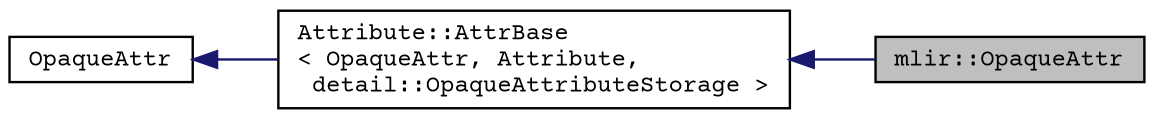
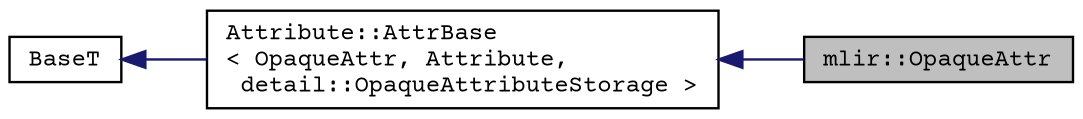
node "OpaqueAttr": label "OpaqueAttr" -> "BaseT"
